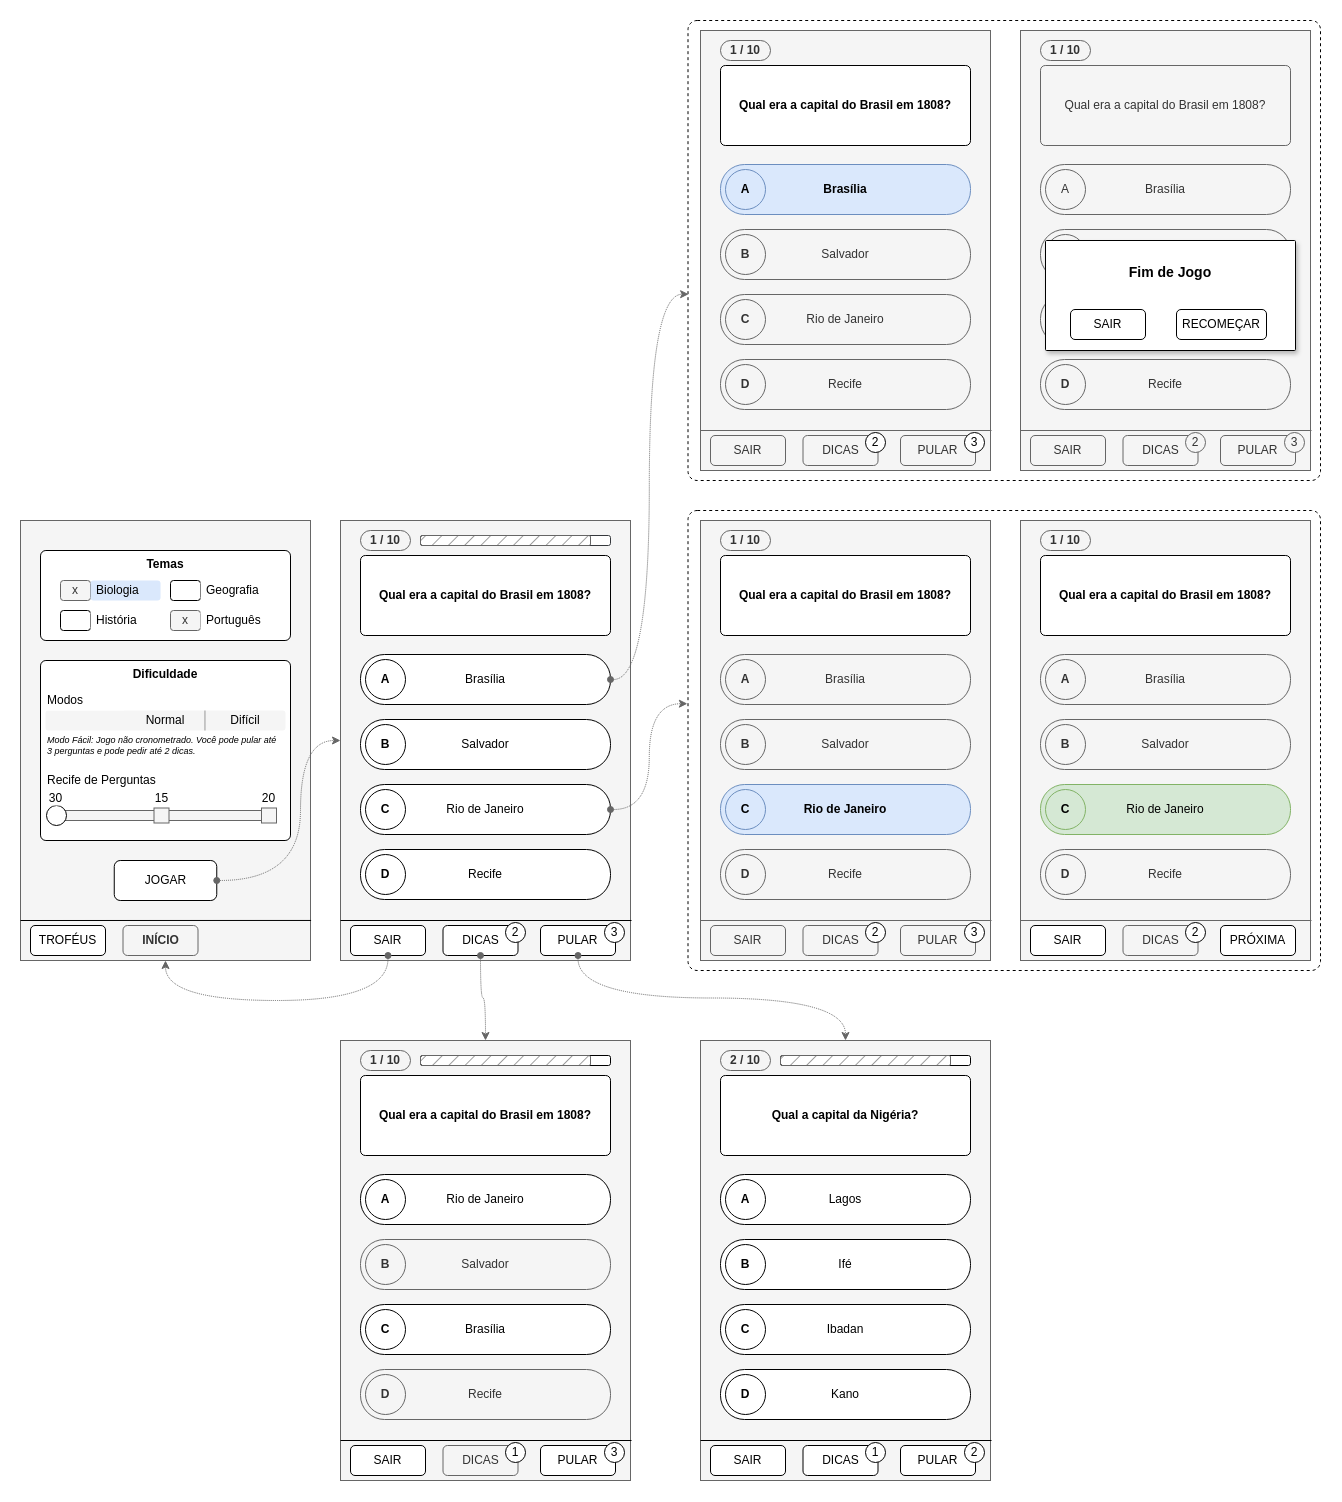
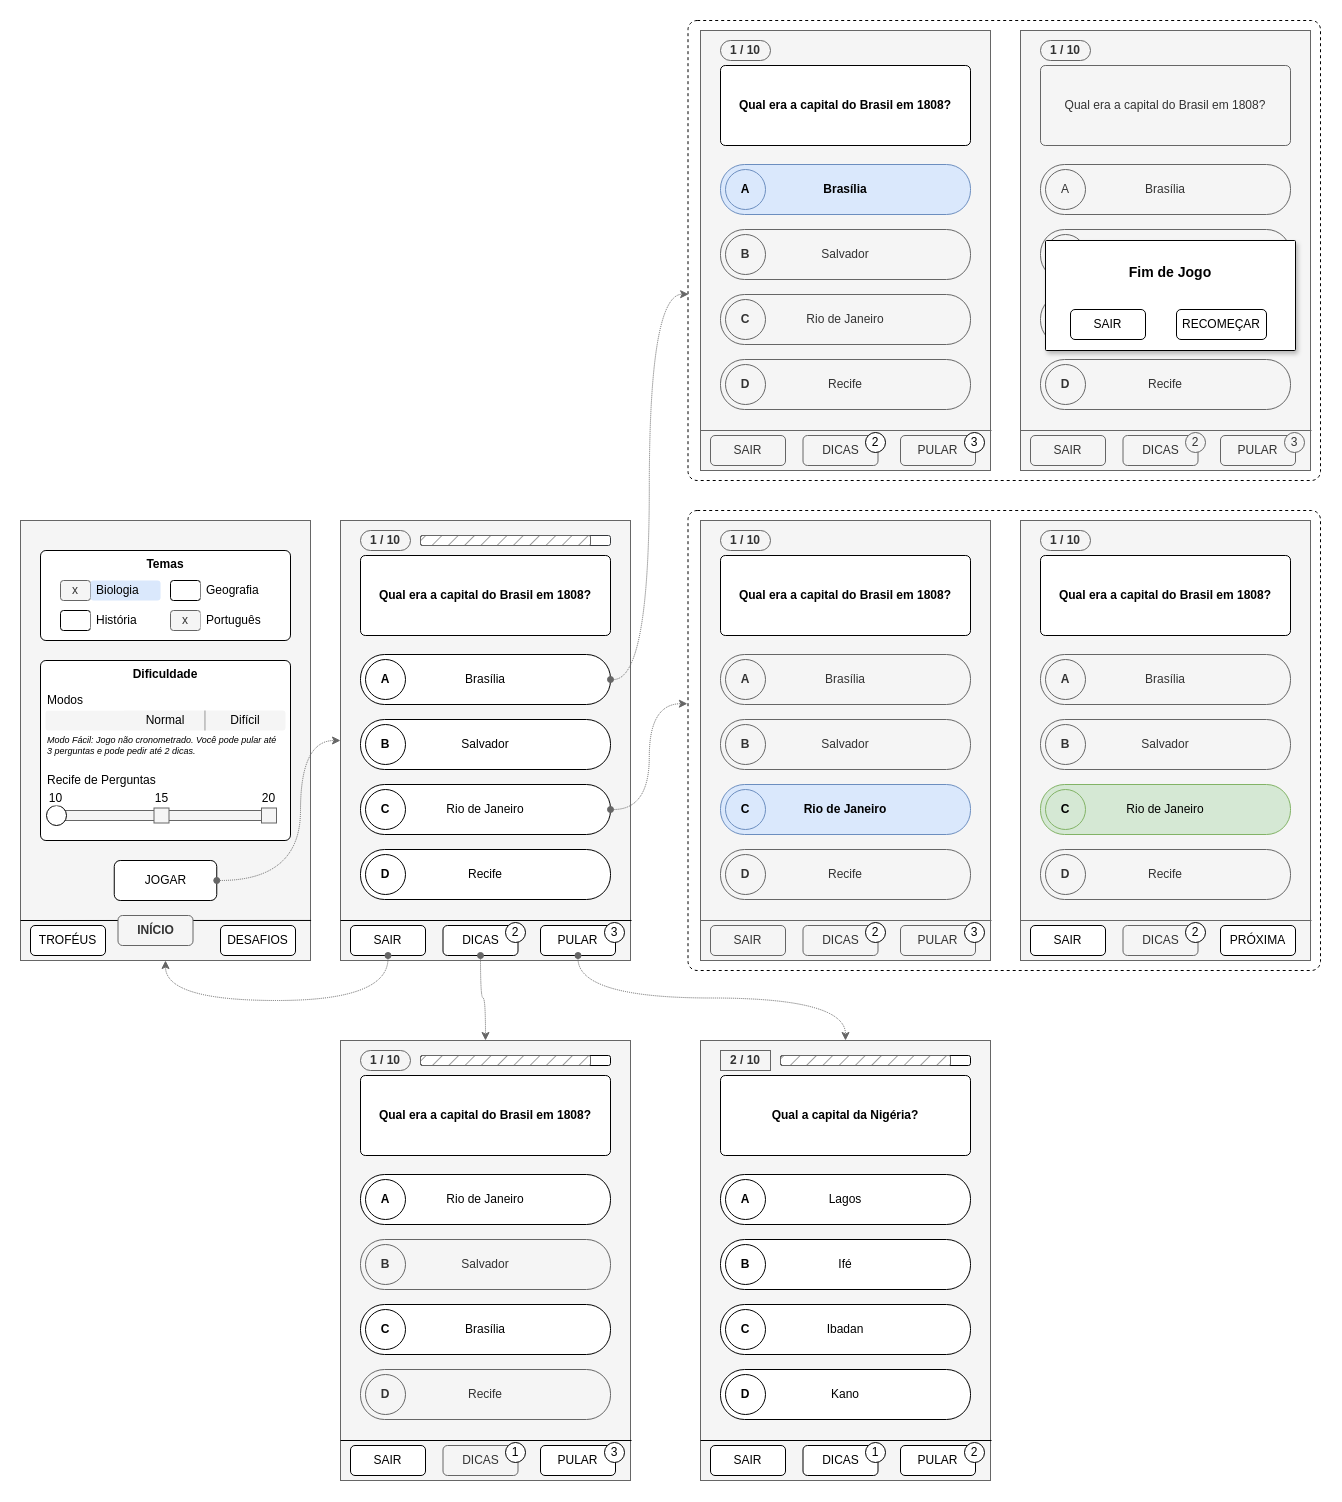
node "30": label "30" -> "10"
node "INÍCIO": moved (161, 941) -> (156, 931)
node "DESAFIOS": added
node "2 / 10": shape rounded rectangle -> rectangle
